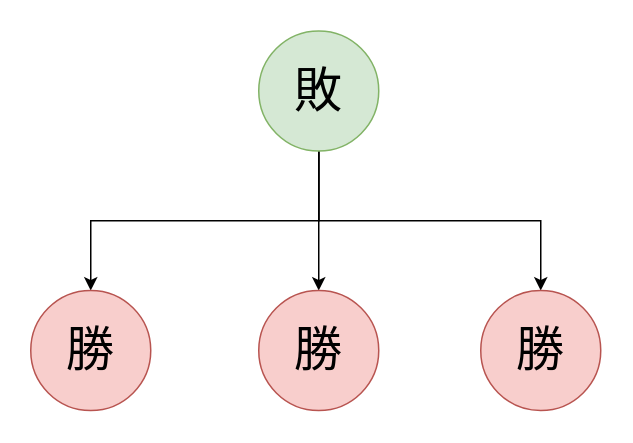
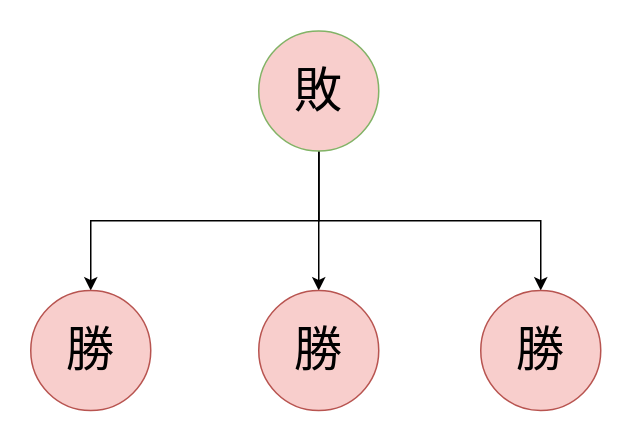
node "敗": fillcolor #d5e8d4 -> #f8cecc
